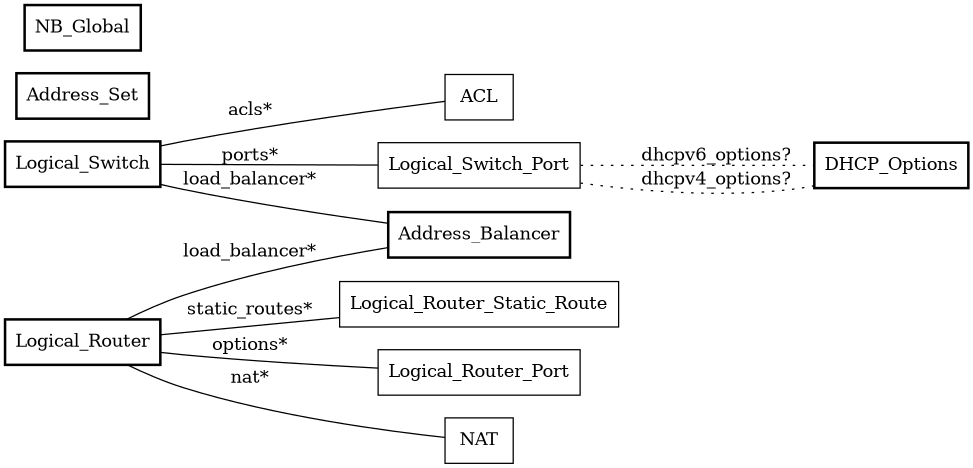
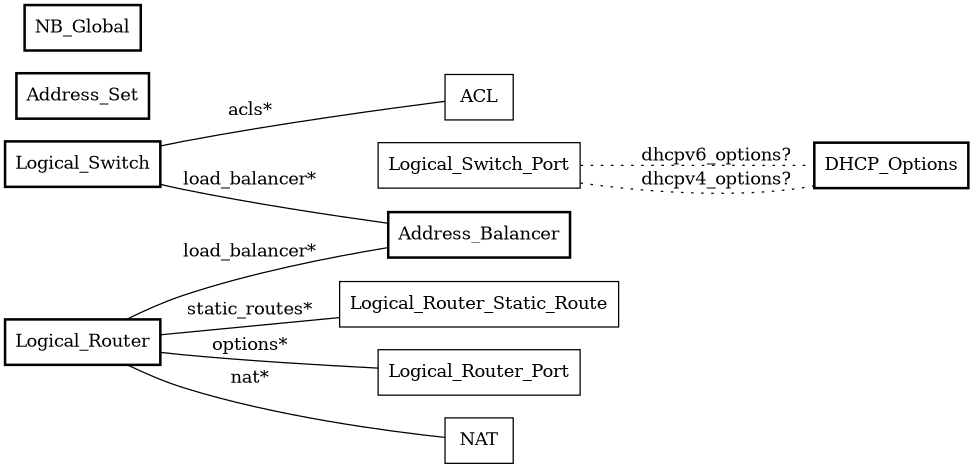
edge "Logical_Switch" -- "Logical_Switch_Port": removed, label "ports*"
